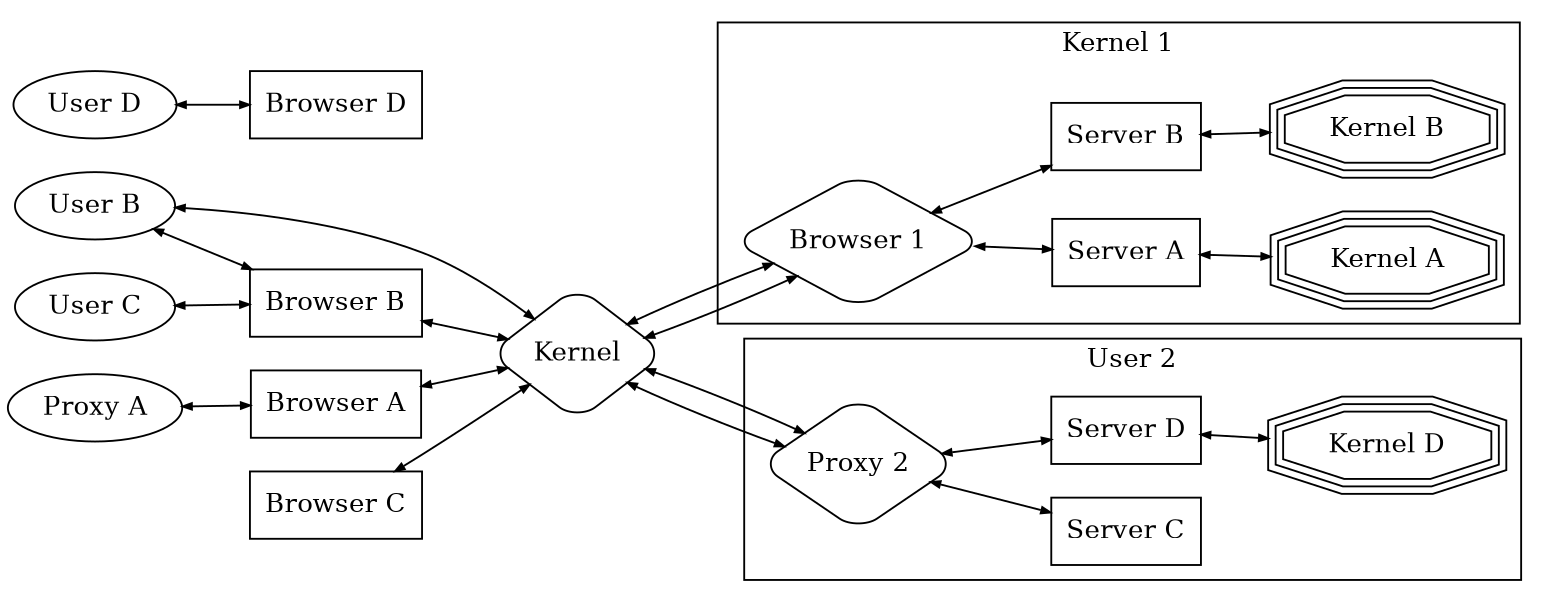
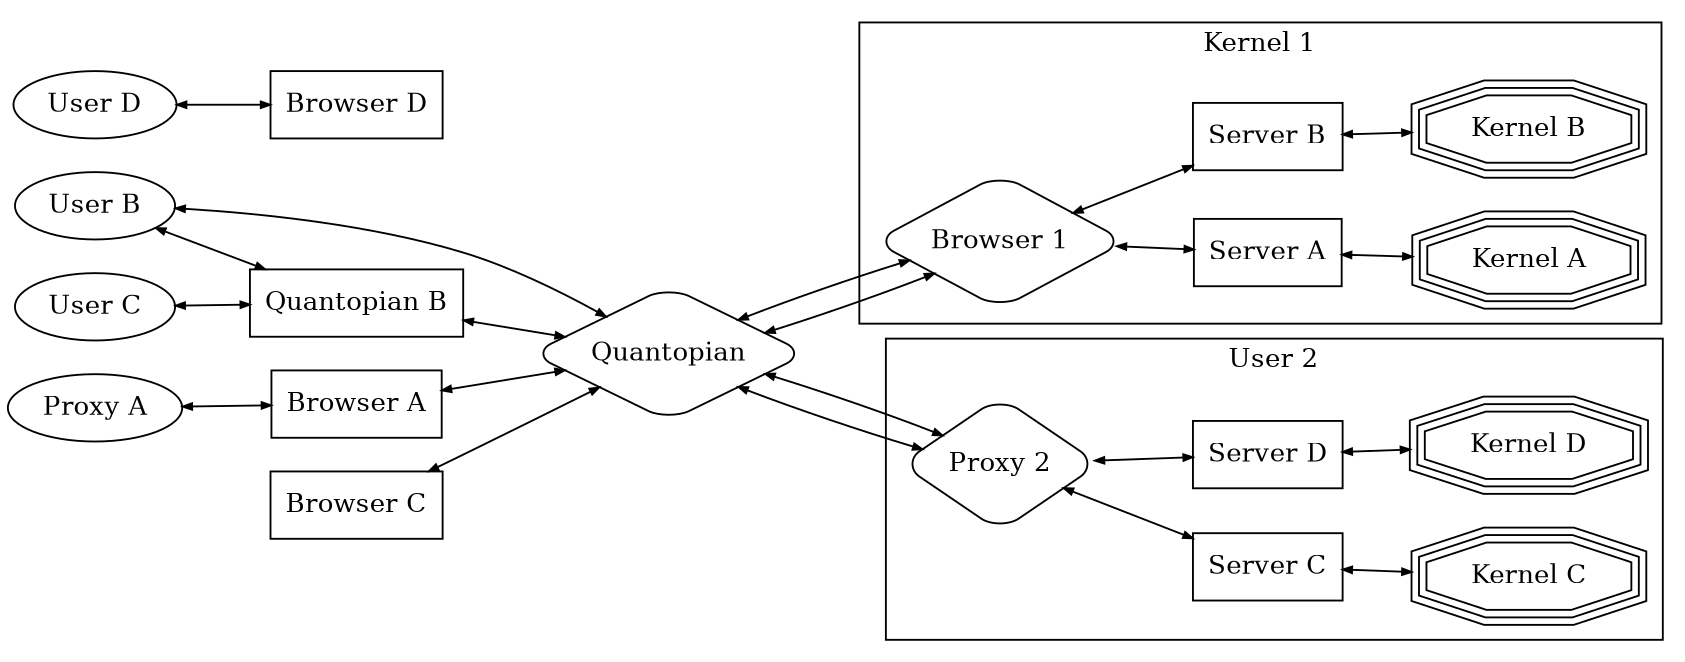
node "Browser B": label "Browser B" -> "Quantopian B"
node "Kernel": label "Kernel" -> "Quantopian"
node "Kernel C": added
